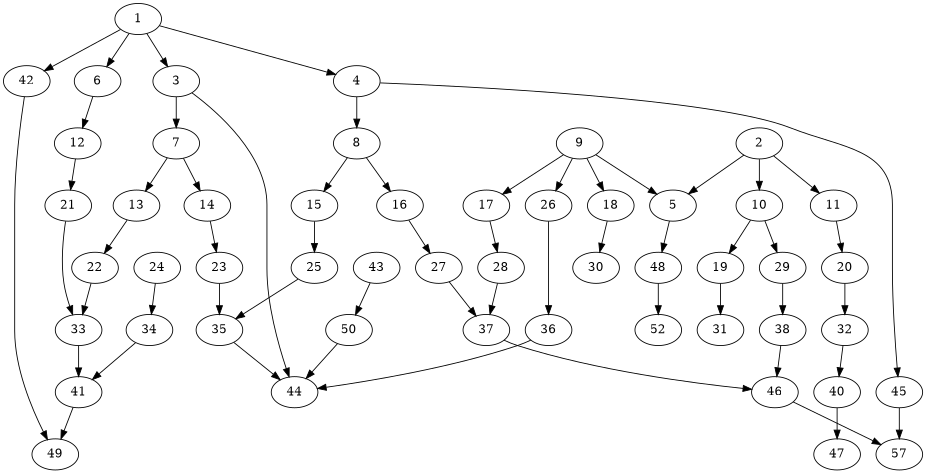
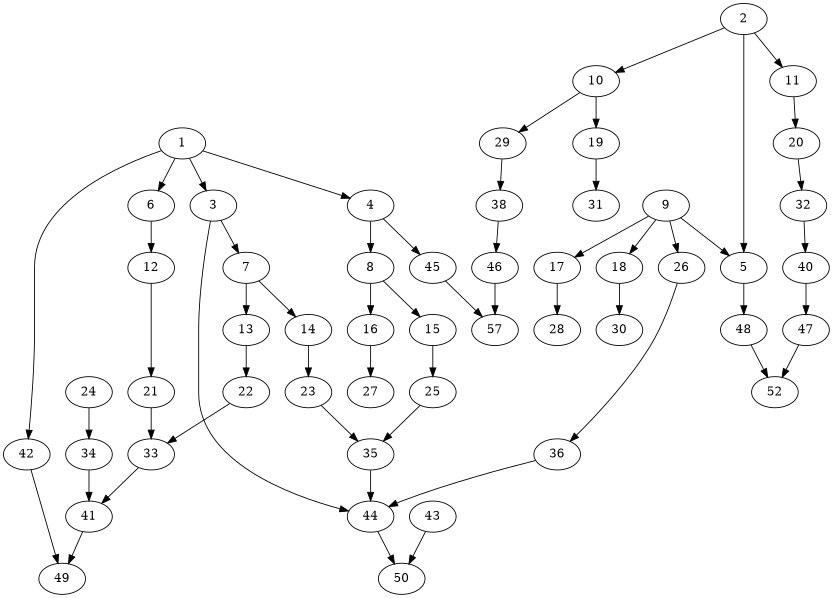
node "37": removed
edge "47" -> "52": added
edge "50" -> "44": reversed
